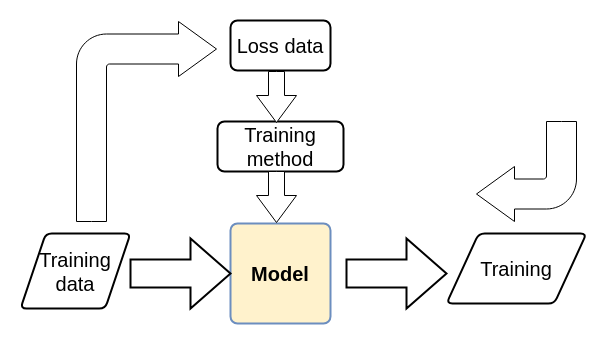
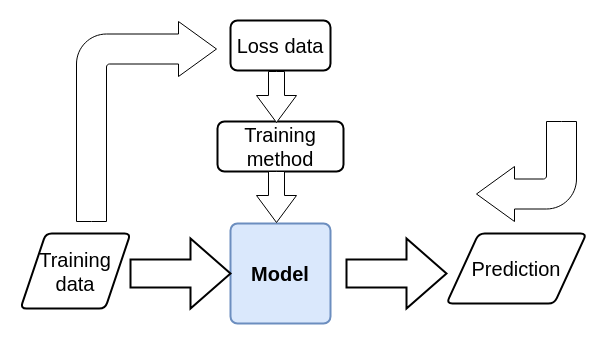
node "Training": label "Training" -> "Prediction"
node "Model": fillcolor #fff2cc -> #dae8fc
